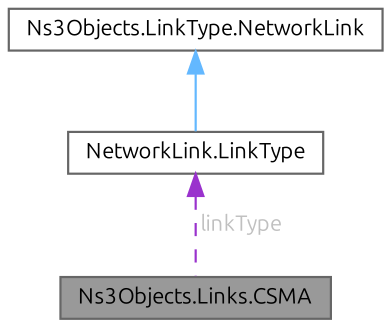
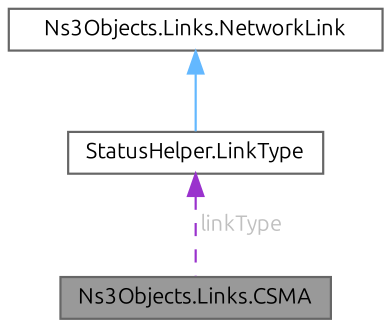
node "Ns3Objects.LinkType.NetworkLink": label "Ns3Objects.LinkType.NetworkLink" -> "Ns3Objects.Links.NetworkLink"
node "NetworkLink.LinkType": label "NetworkLink.LinkType" -> "StatusHelper.LinkType"
